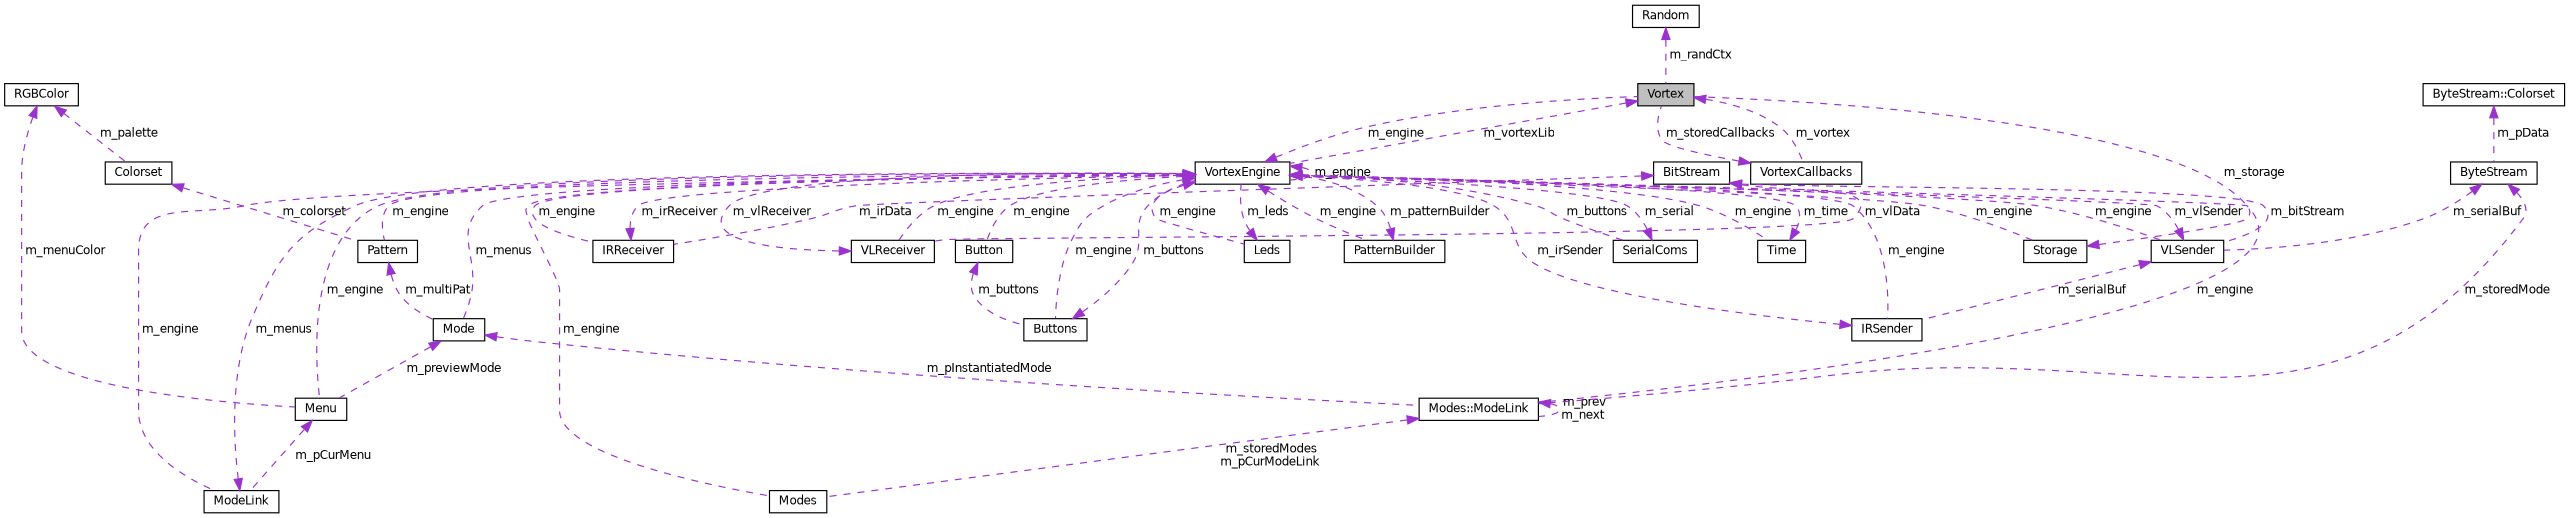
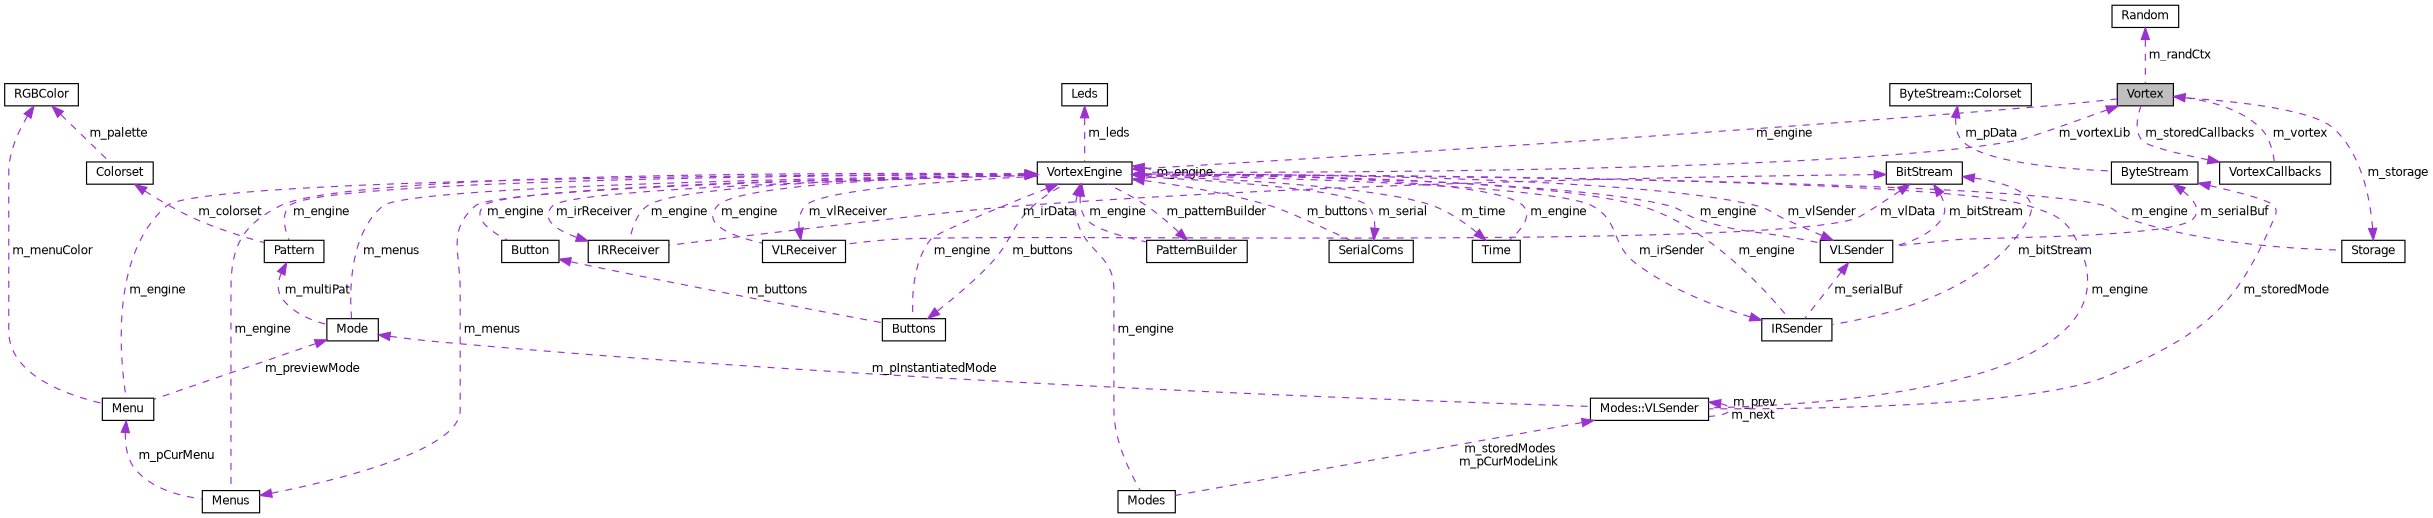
edge "Leds" -> "VortexEngine": removed, label "m_engine"
edge "IRSender" -> "BitStream": added, label "m_bitStream"
node "Modes::ModeLink": label "Modes::ModeLink" -> "Modes::VLSender"
node "ModeLink": label "ModeLink" -> "Menus"
